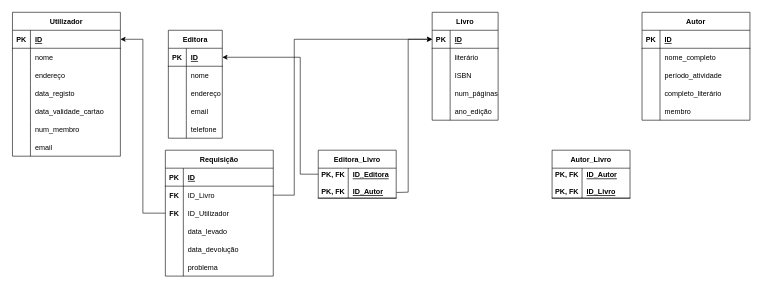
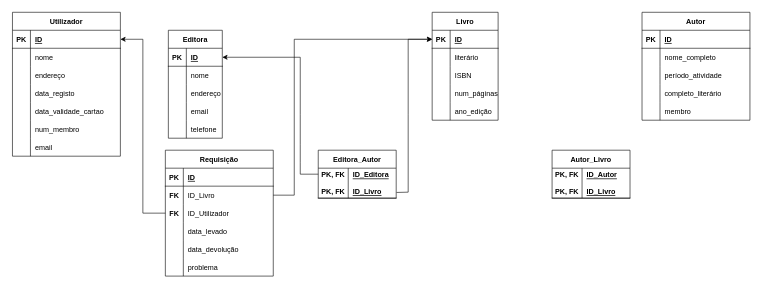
node "Editora_Livro": label "Editora_Livro" -> "Editora_Autor"
node "ID_Editora ID_Autor": label "ID_Editora ID_Autor" -> "ID_Editora ID_Livro"
